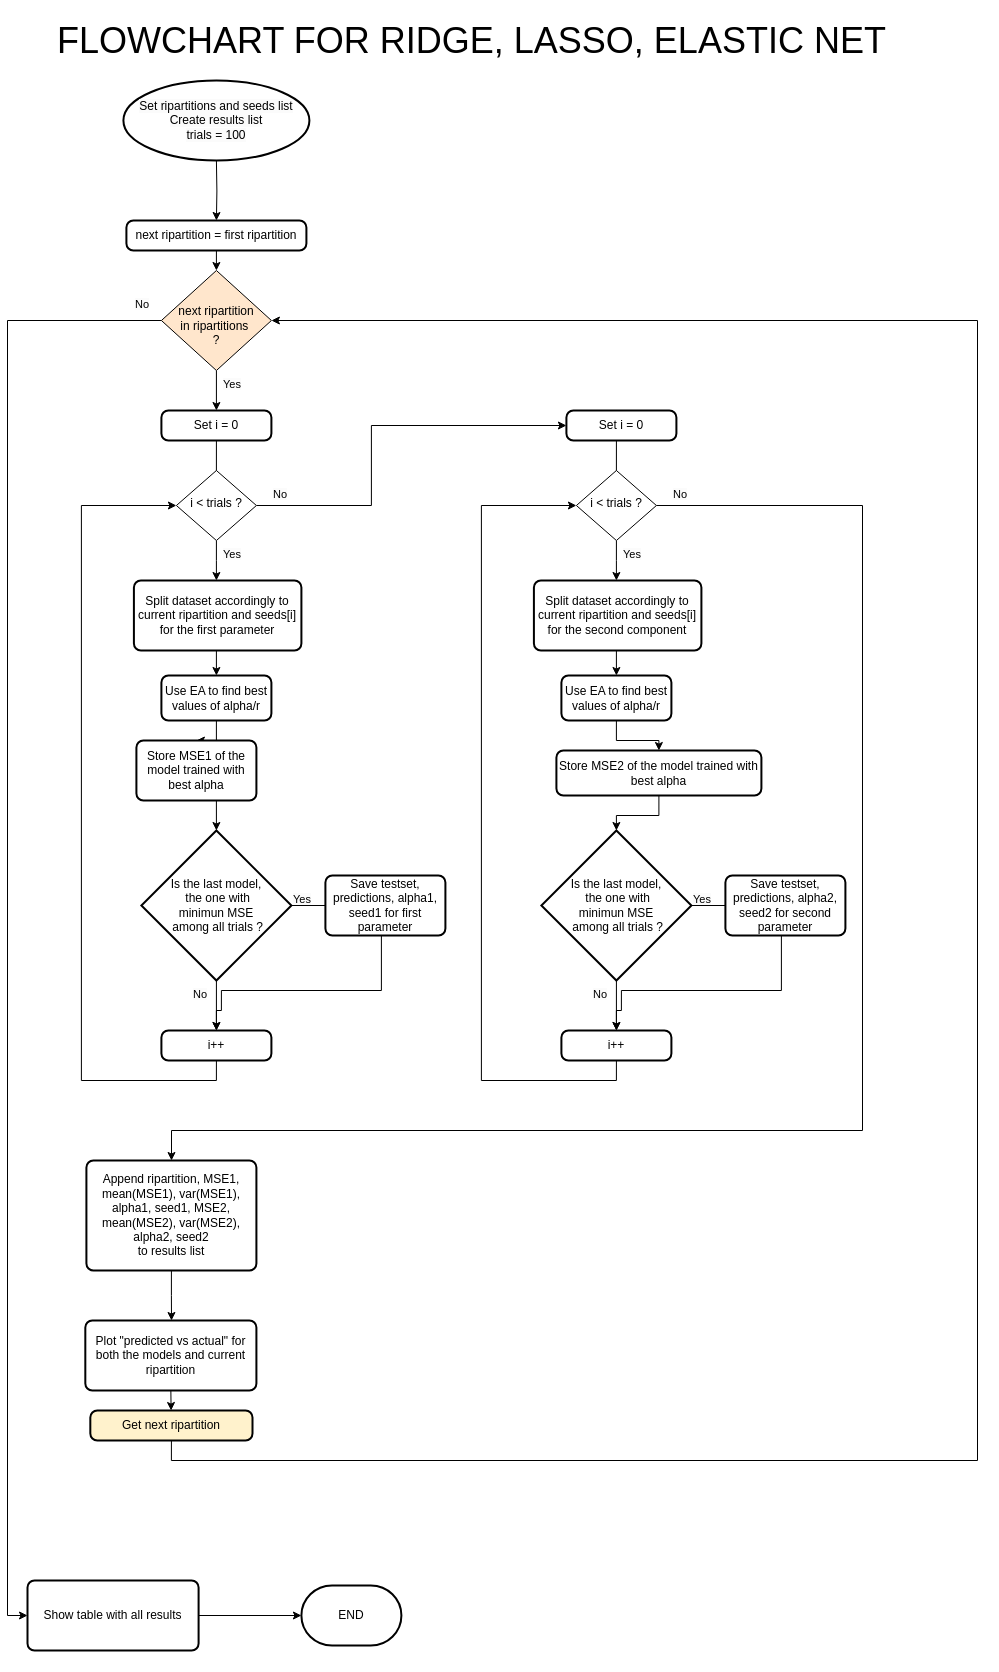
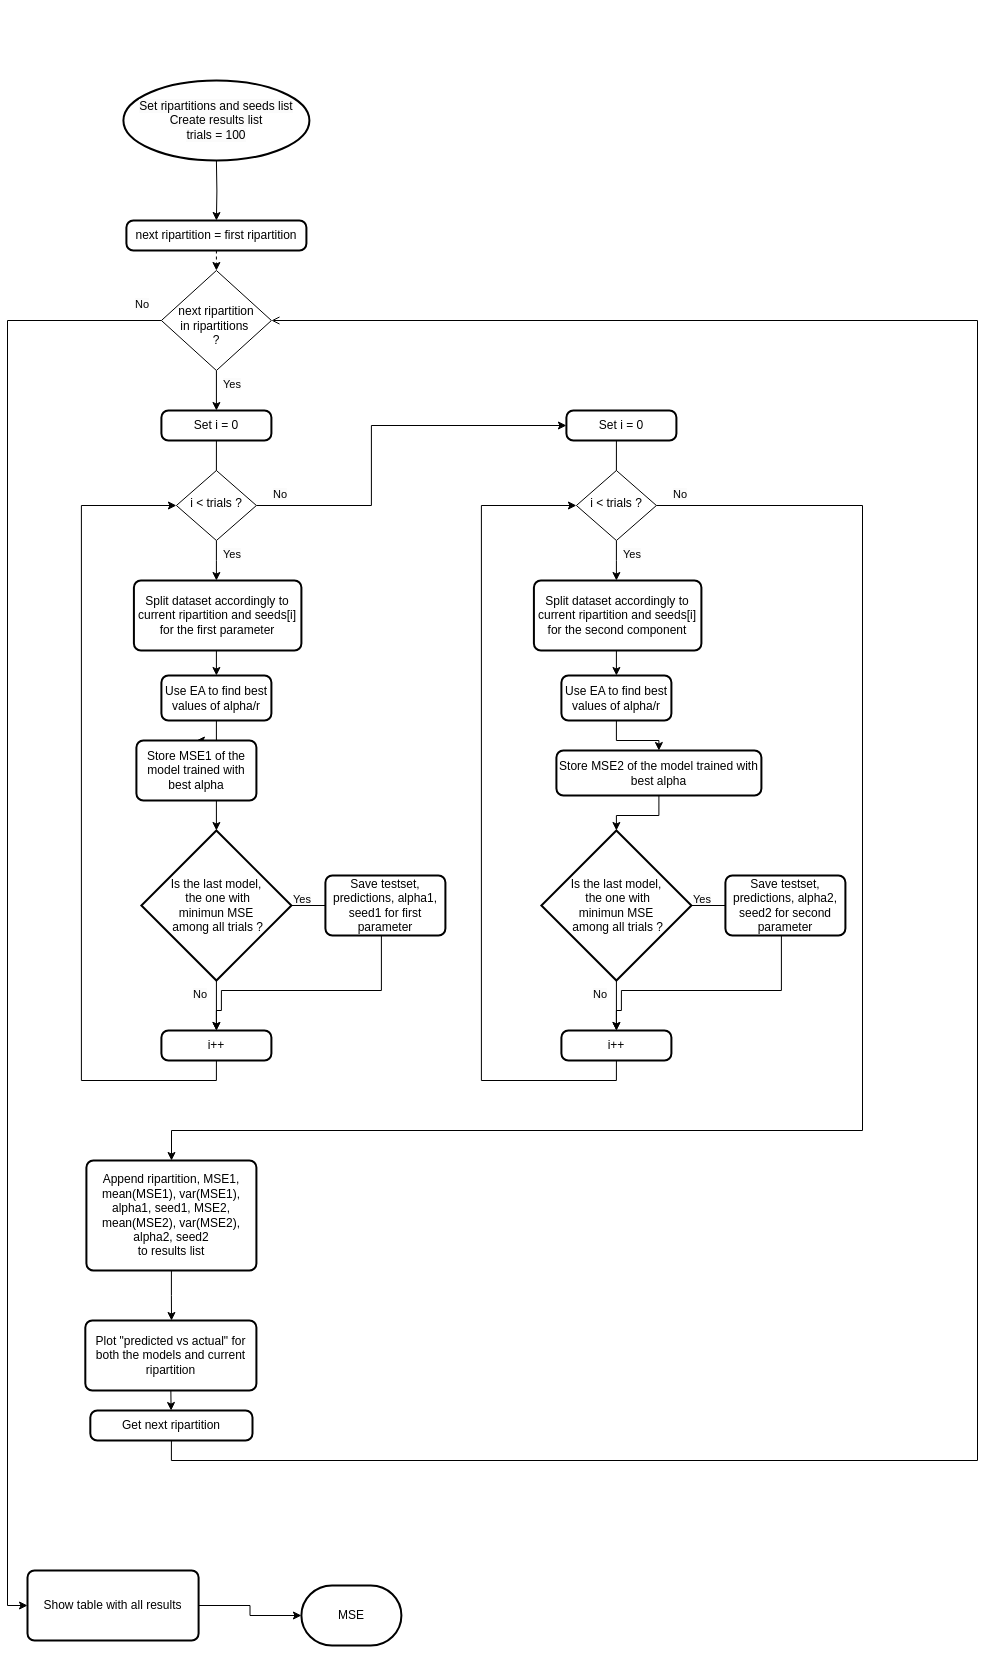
node "FLOWCHART FOR RIDGE, LASSO, ELASTIC NET": removed
edge "next ripartition = first ripartition" -> "next ripartition in ripartitions ?": style solid -> dashed
node "next ripartition in ripartitions ?": fillcolor #ffe6cc -> #ffffff
edge "Get next ripartition" -> "next ripartition in ripartitions ?": arrowhead classic -> open
node "Get next ripartition": fillcolor #fff2cc -> #ffffff
node "Show table with all results": moved (113, 1616) -> (113, 1606)
node "END": label "END" -> "MSE"
